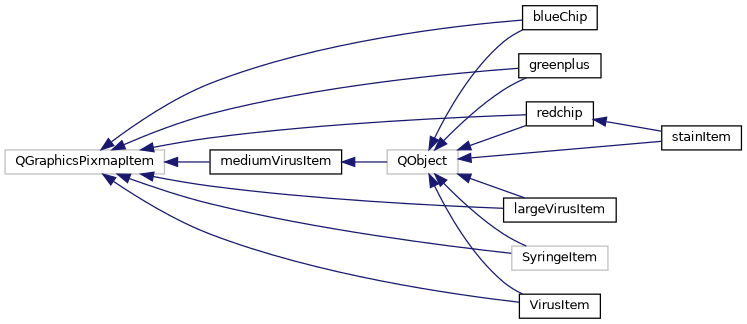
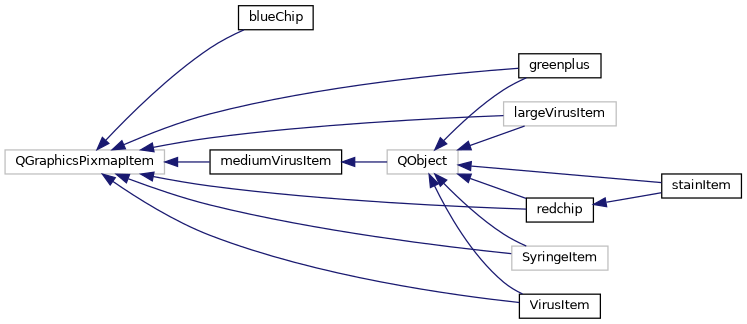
edge "blueChip" -> "QObject": removed
node "largeVirusItem": color black -> grey75
